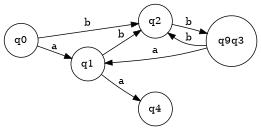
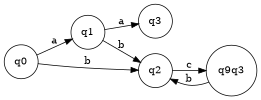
edge "q2" -> "q9q3": label "b" -> "c"
edge "q9q3" -> "q1": removed, label "a"
node "q4": label "q4" -> "q3"
